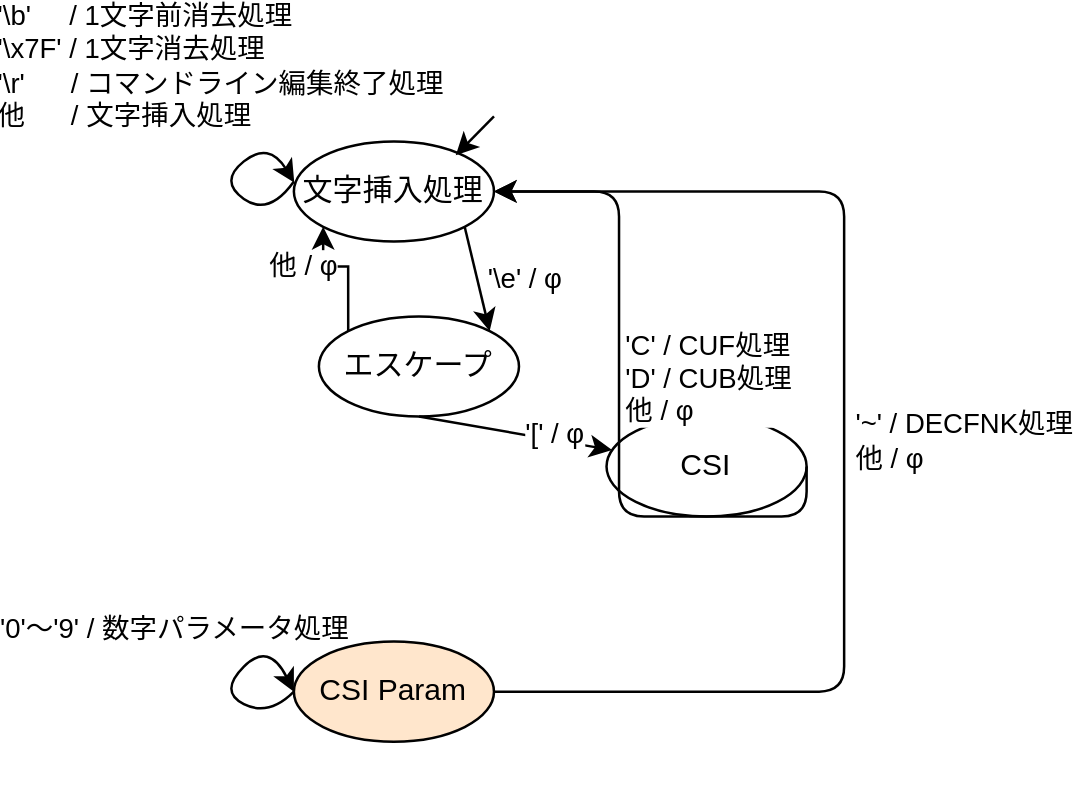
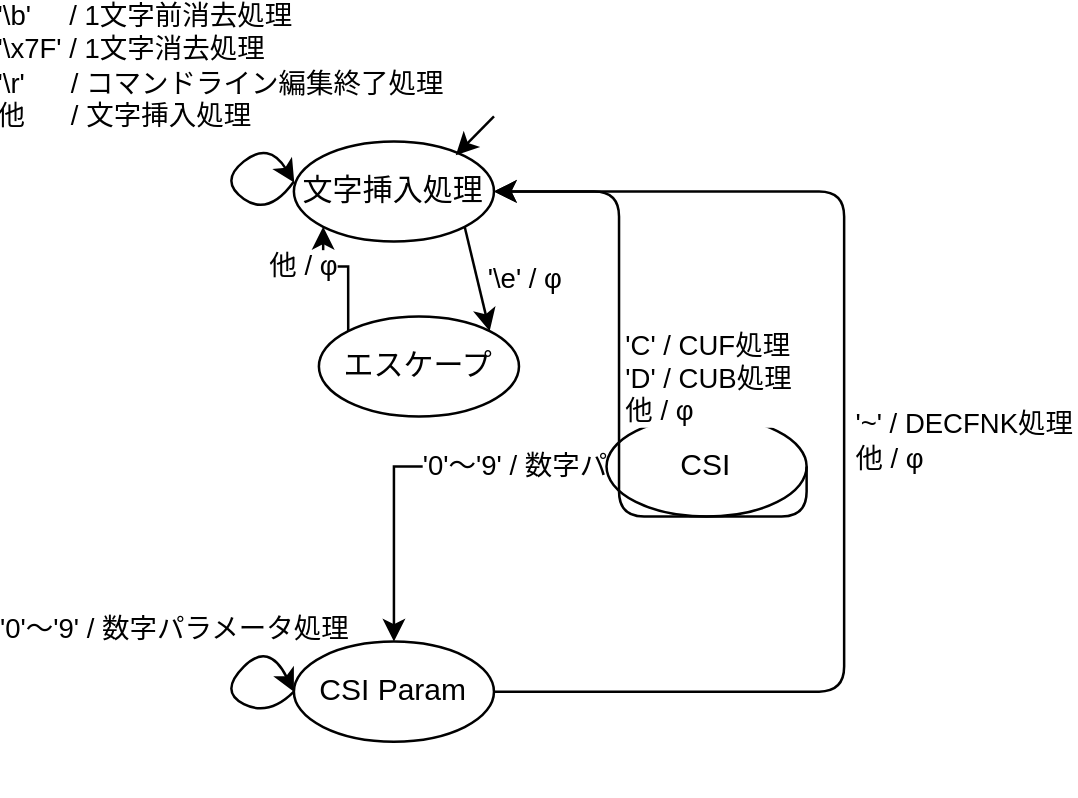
edge "エスケープ" -> "CSI": removed, label "'[' / φ"
edge "CSI" -> "CSI Param": added, label "'0'～'9' / 数字パラメータ処理"
node "CSI Param": fillcolor #ffe6cc -> #ffffff
